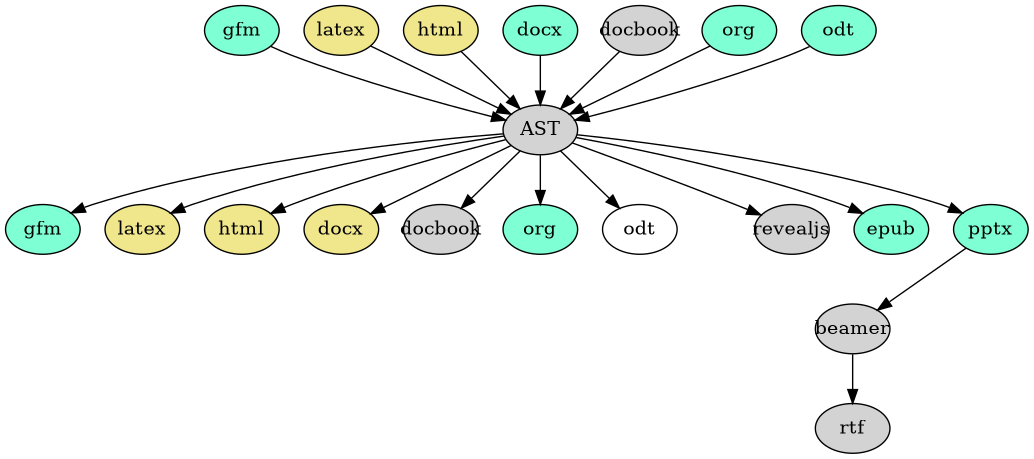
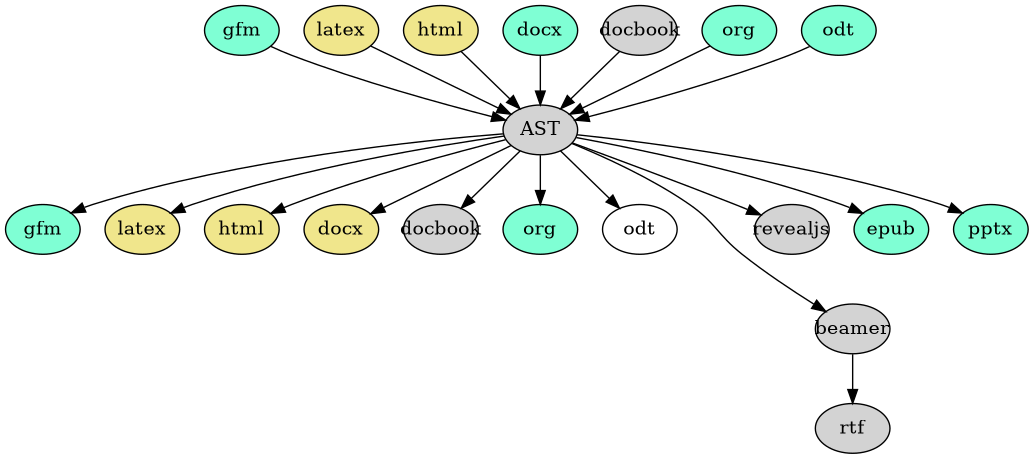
edge "pptx" -> "beamer": now "AST" -> "beamer"
